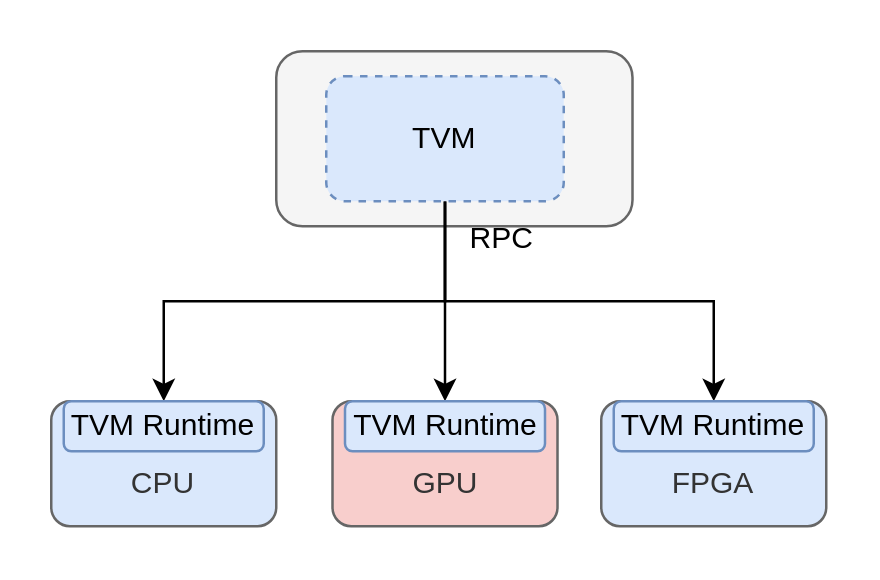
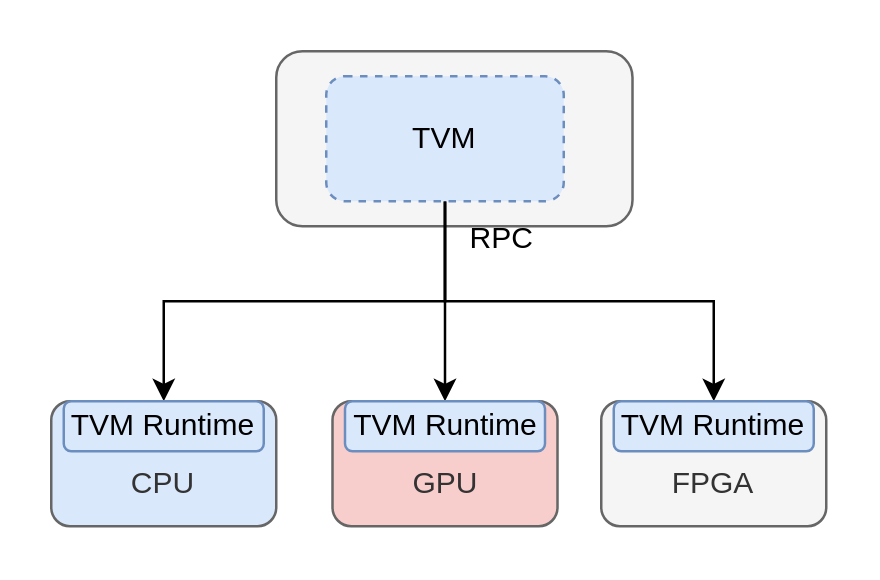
node "FPGA": fillcolor #dae8fc -> #f5f5f5
